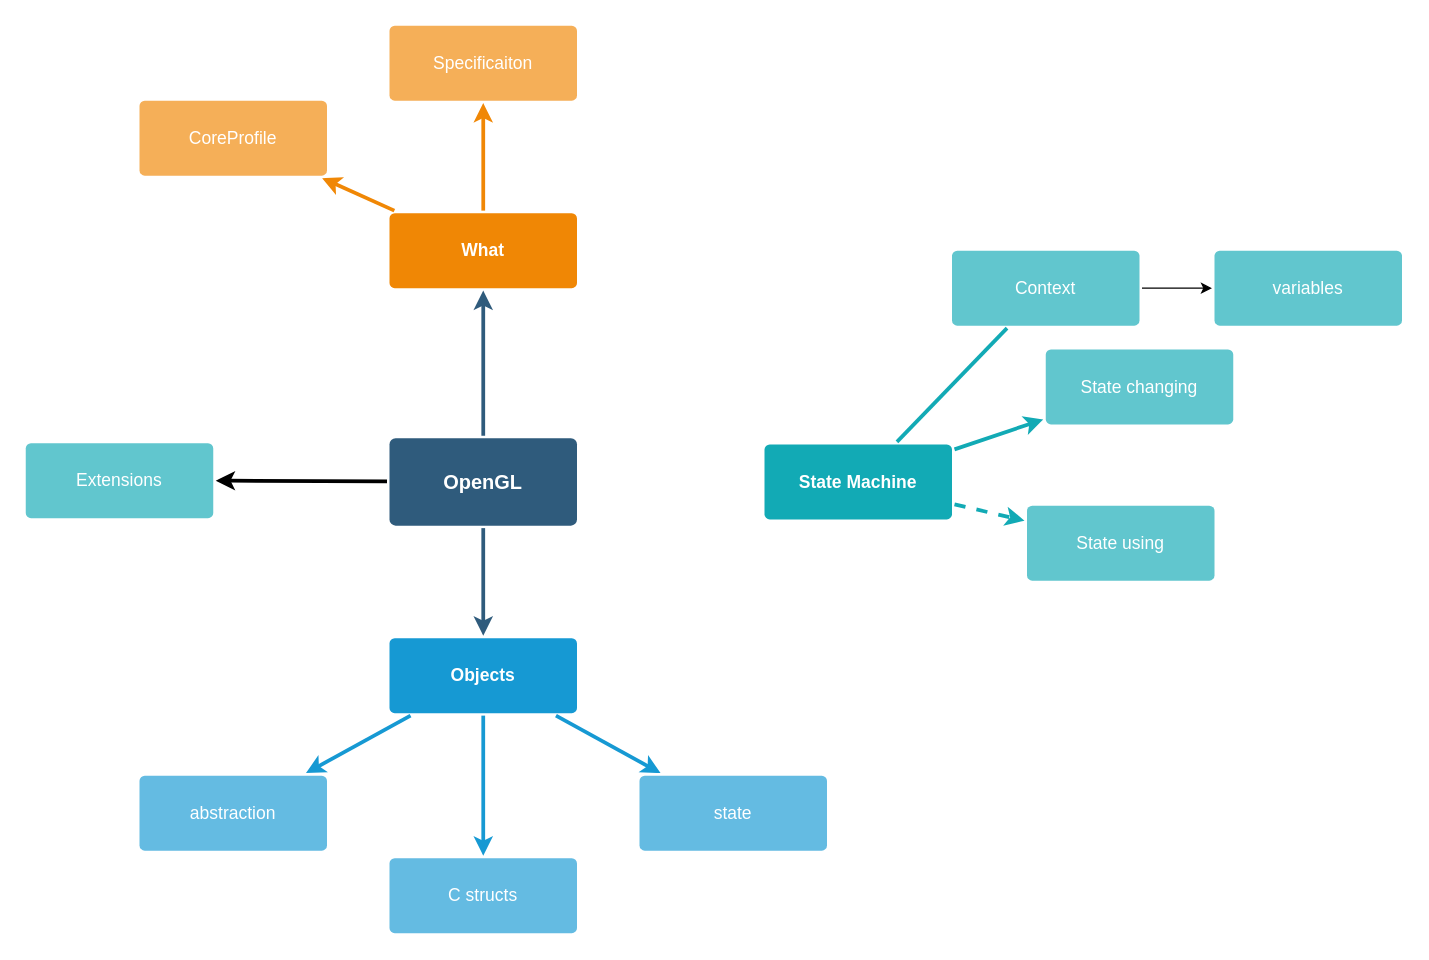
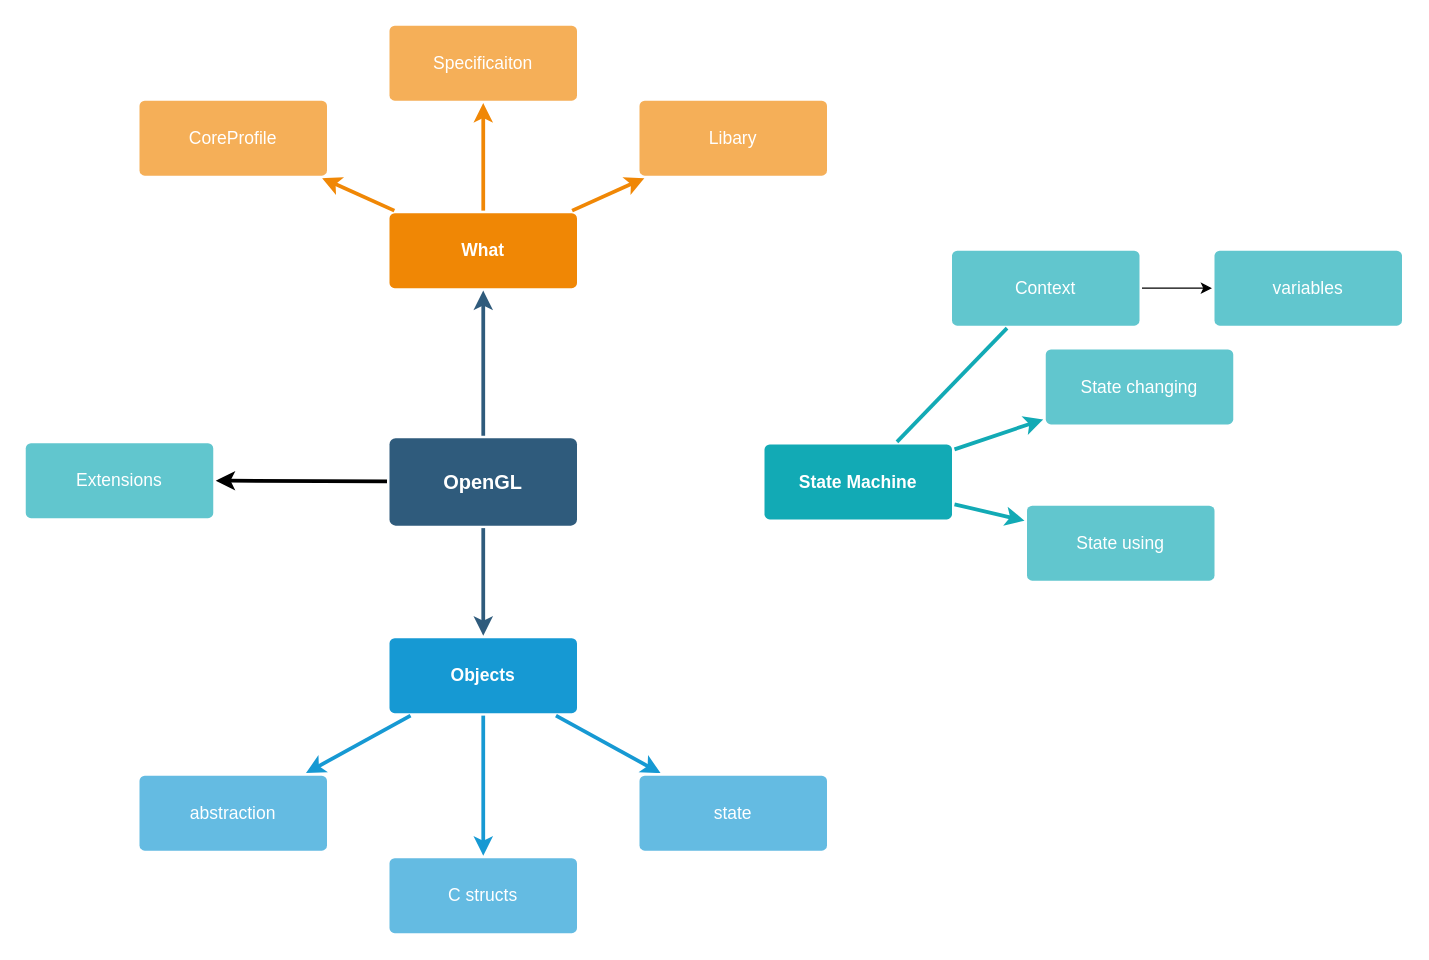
node "Libary": added
edge "What" -> "Libary": added
edge "State Machine" -> "State using": style dashed -> solid
